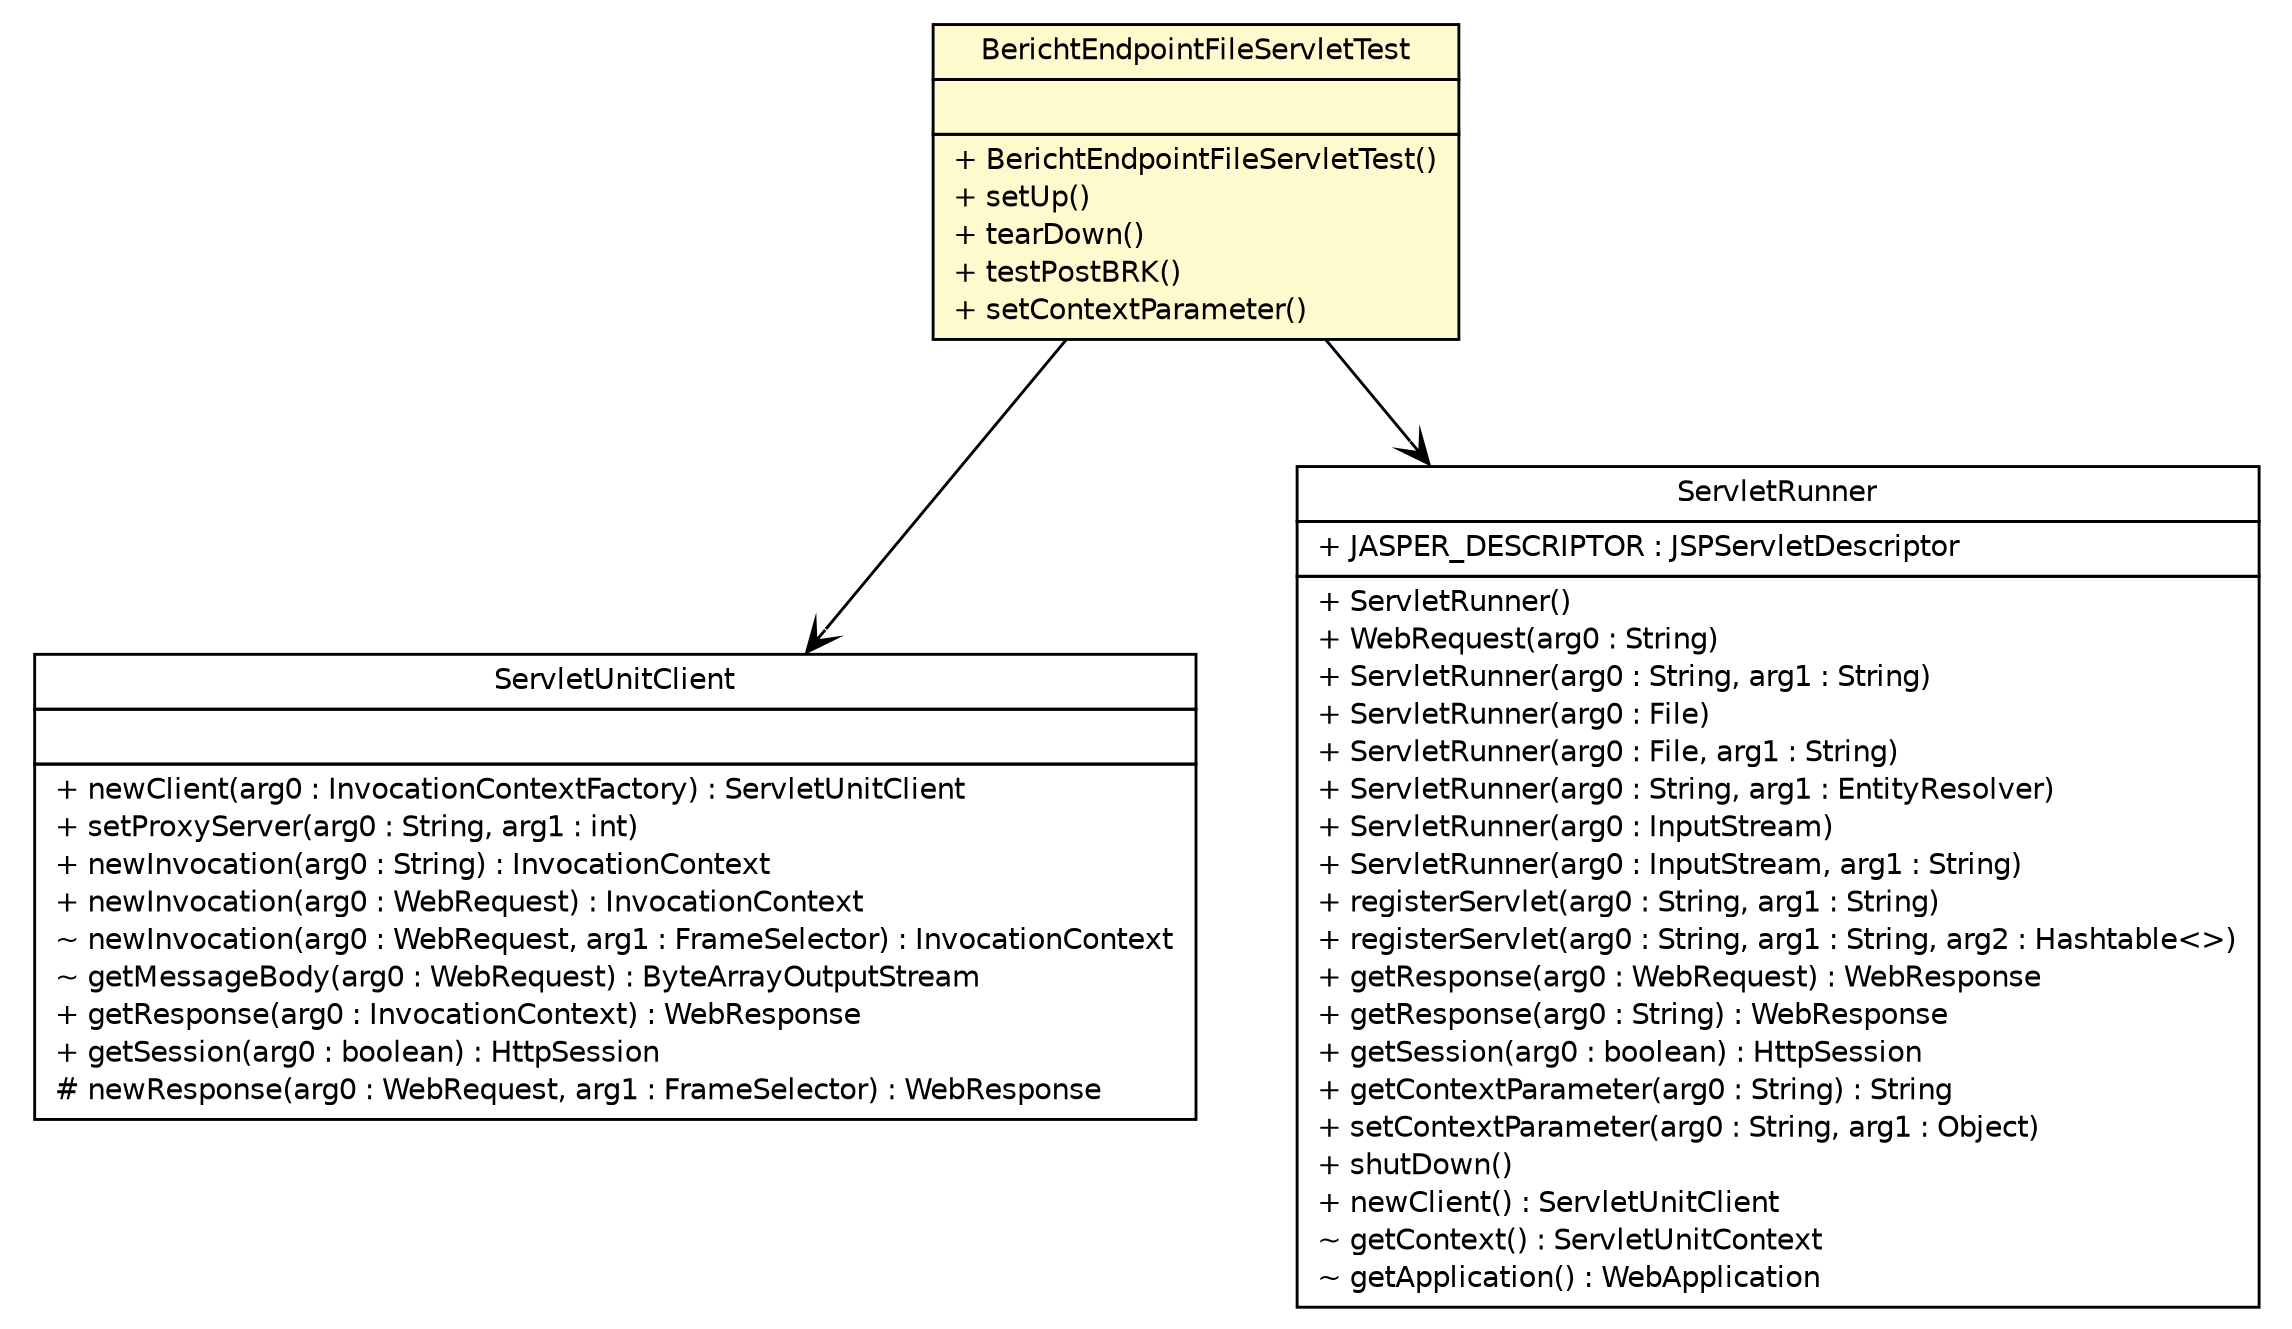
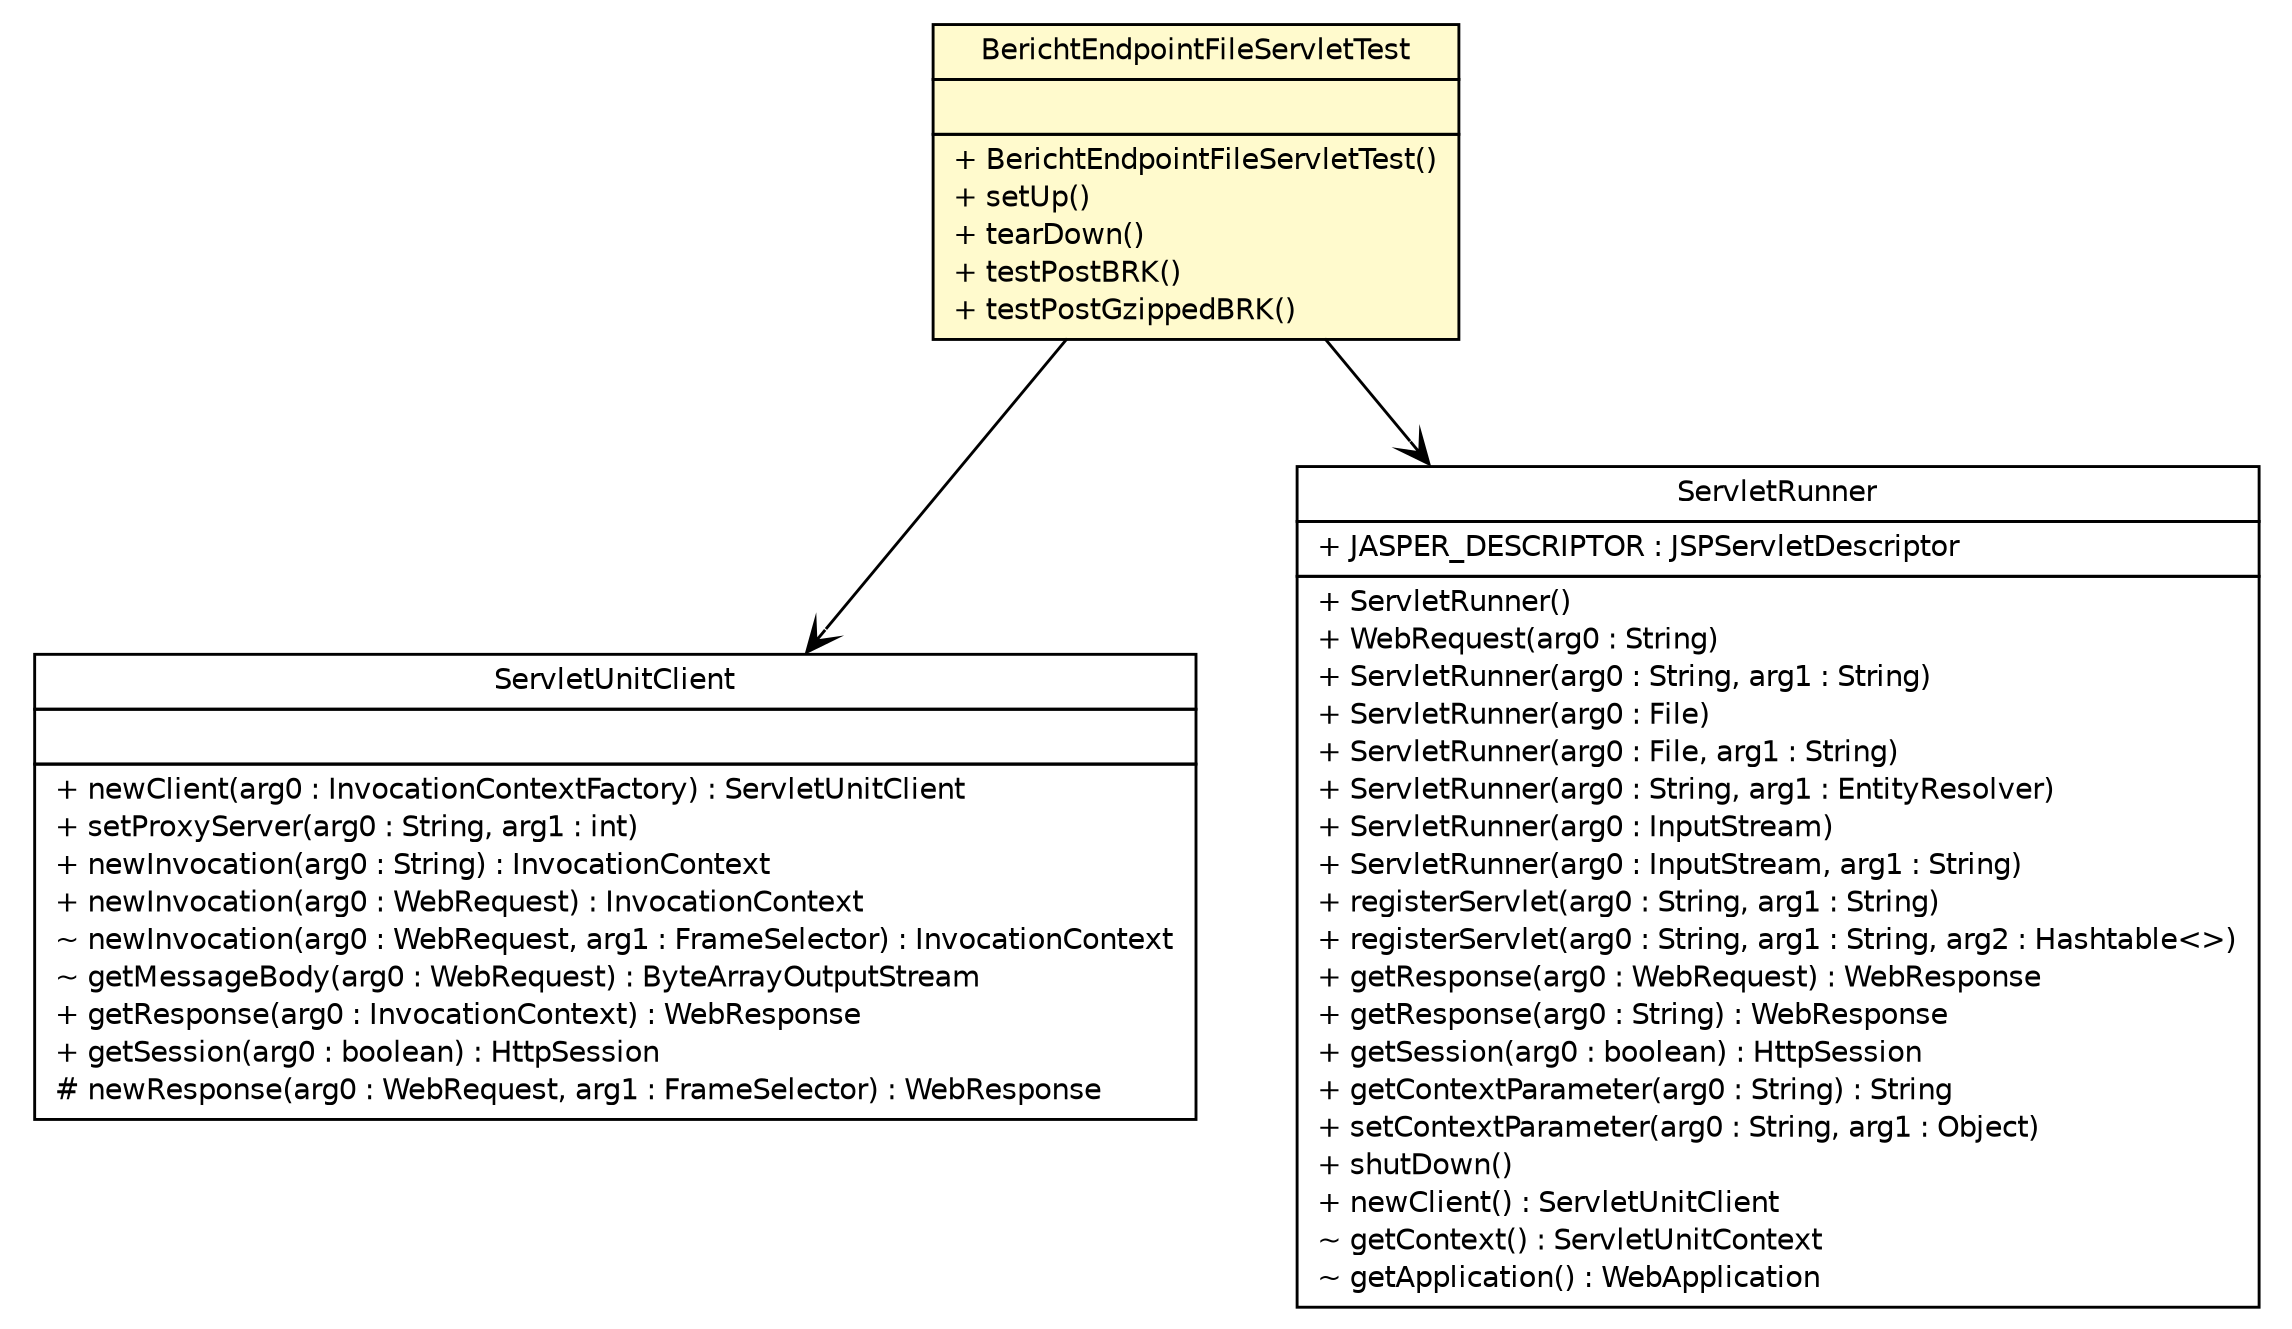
node "BerichtEndpointFileServletTest": text "+ setContextParameter()" -> "+ testPostGzippedBRK()"
